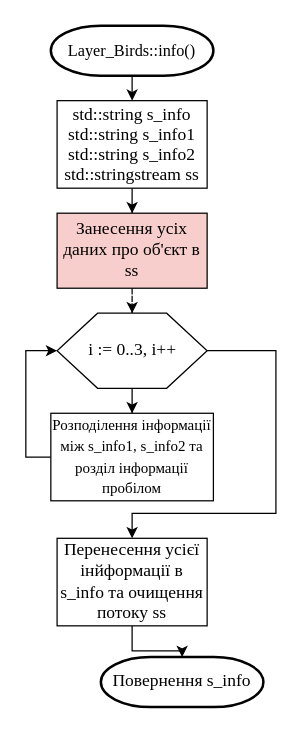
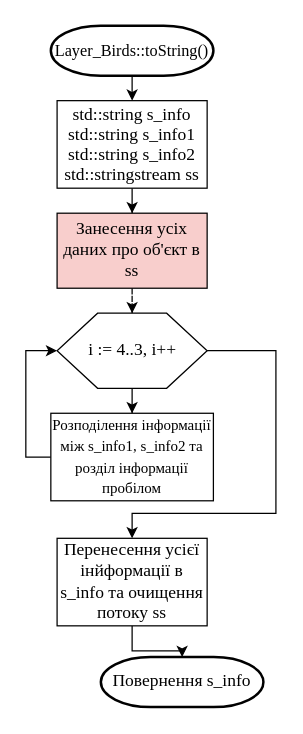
node "Layer_Birds::info()": label "Layer_Birds::info()" -> "Layer_Birds::toString()"
node "i := 0..3, i++": label "i := 0..3, i++" -> "i := 4..3, i++"
